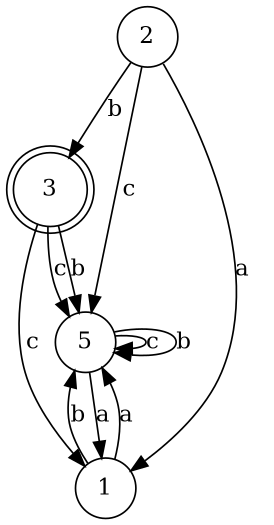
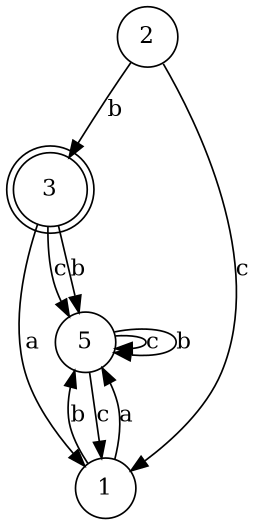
edge "2" -> "5": removed, label "c"
edge "2" -> "1": label "a" -> "c"
edge "3" -> "1": label "c" -> "a"
edge "5" -> "1": label "a" -> "c"
